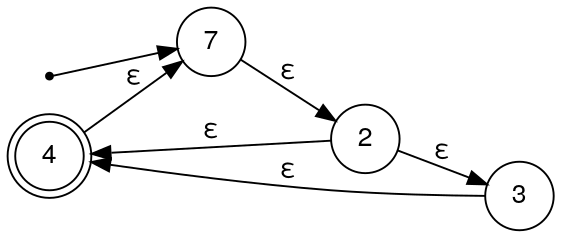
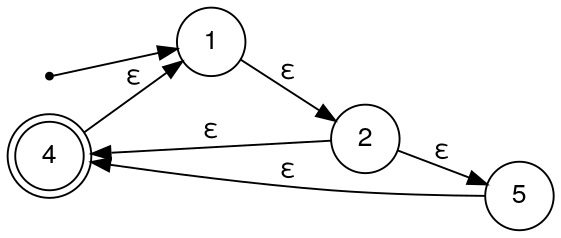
node "7": label "7" -> "1"
node "3": label "3" -> "5"
